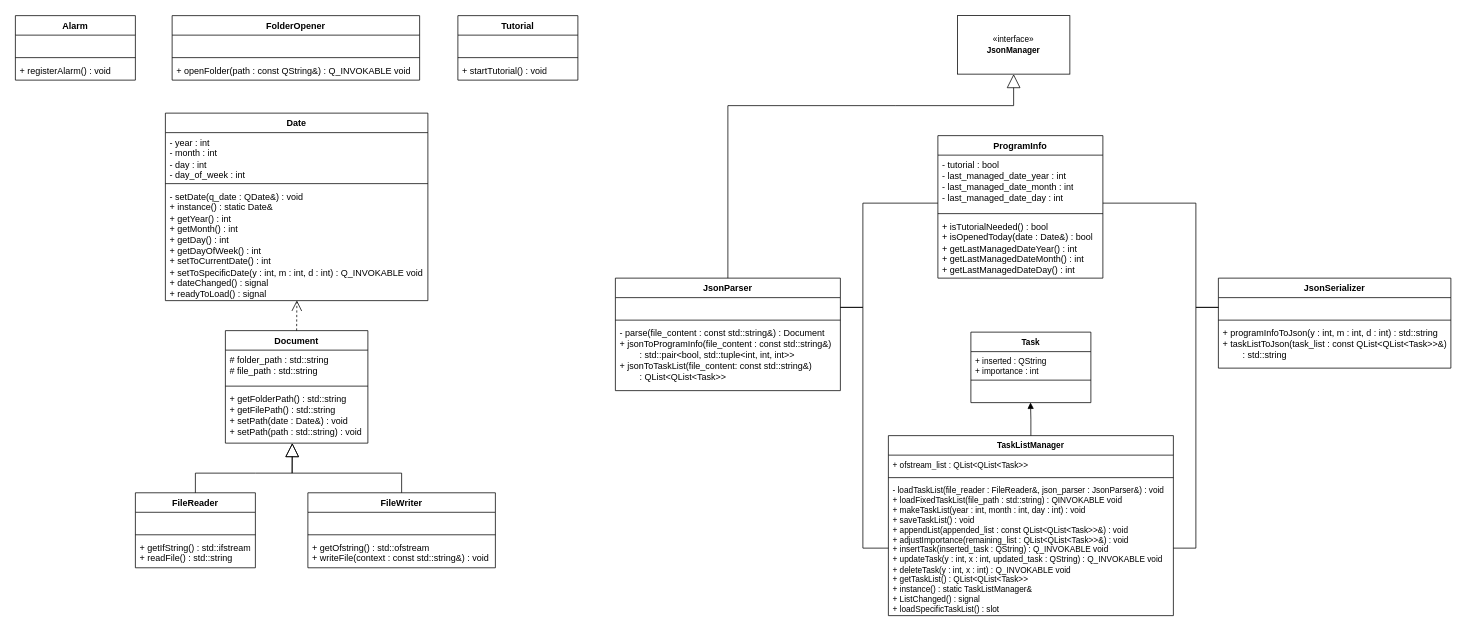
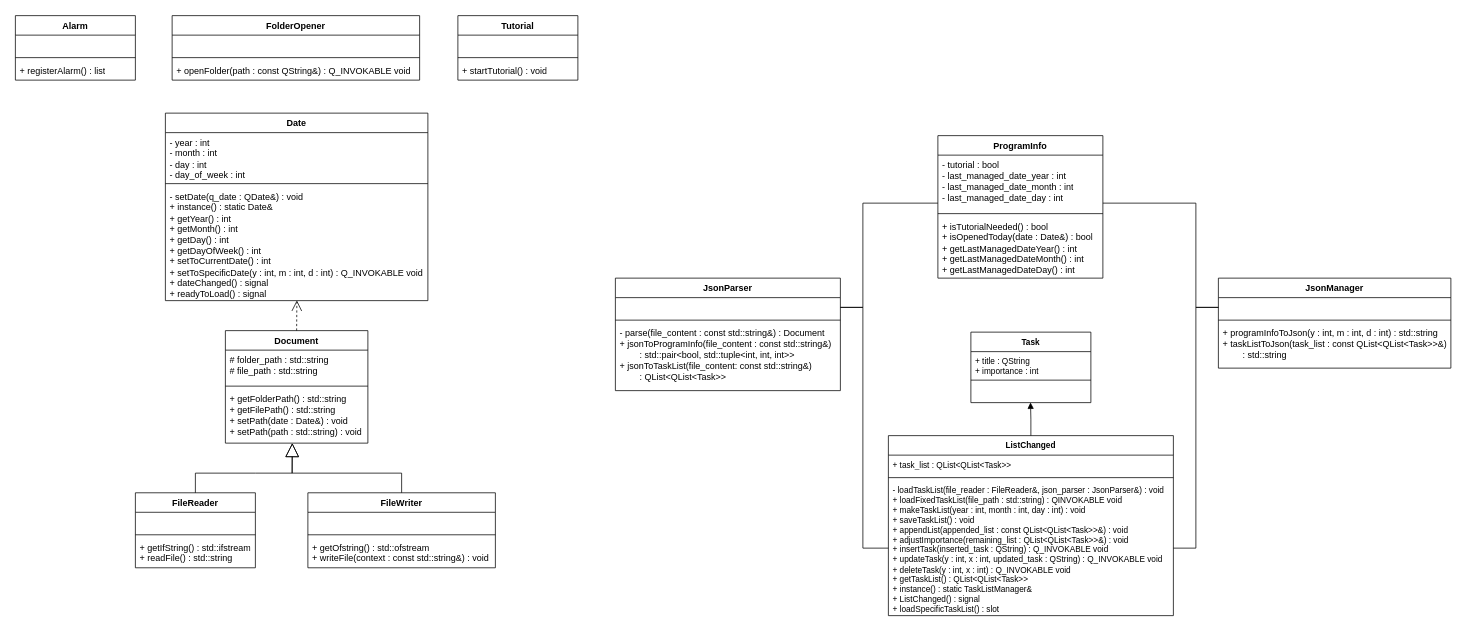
node "«interface» JsonManager": removed
node "+ registerAlarm() : void": label "+ registerAlarm() : void" -> "+ registerAlarm() : list"
edge "JsonParser" -> "«interface» JsonManager": removed
node "JsonSerializer": label "JsonSerializer" -> "JsonManager"
node "+ inserted : QString + importance : int": label "+ inserted : QString + importance : int" -> "+ title : QString + importance : int"
node "TaskListManager": label "TaskListManager" -> "ListChanged"
node "+ ofstream_list : QList<QList<Task>>": label "+ ofstream_list : QList<QList<Task>>" -> "+ task_list : QList<QList<Task>>"
